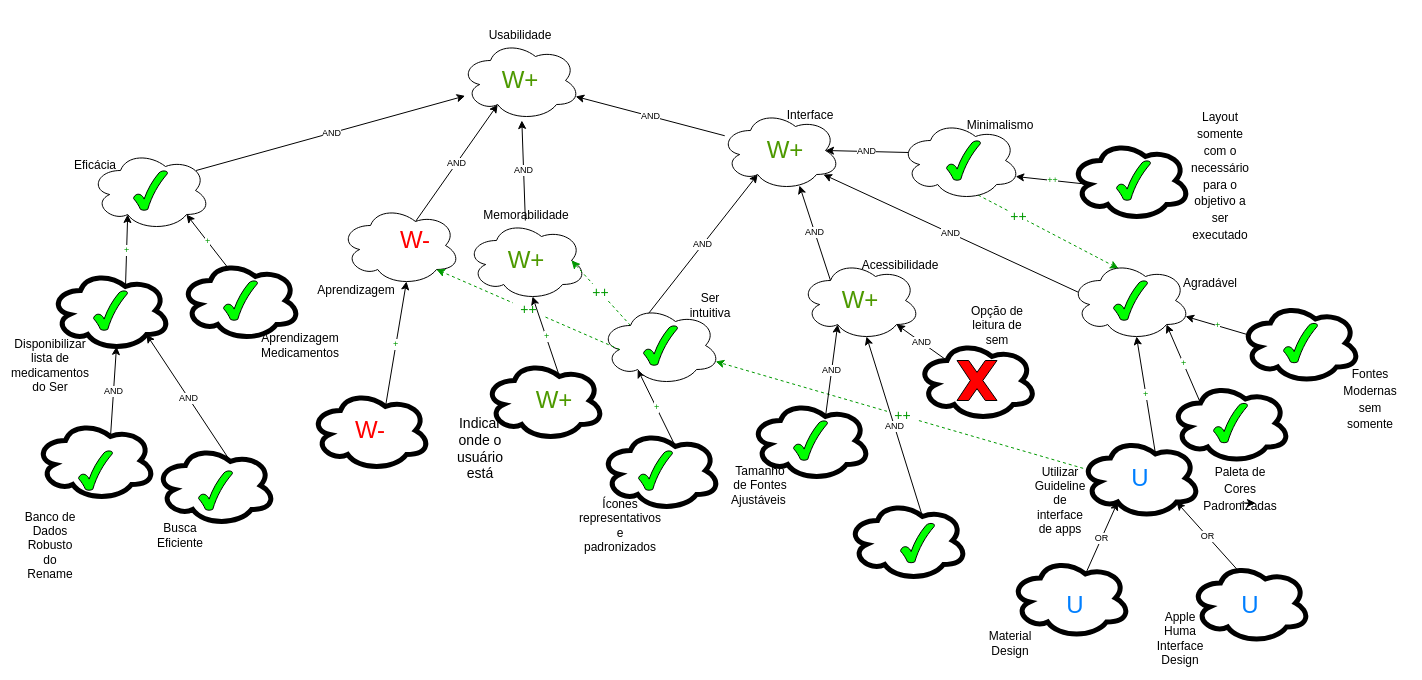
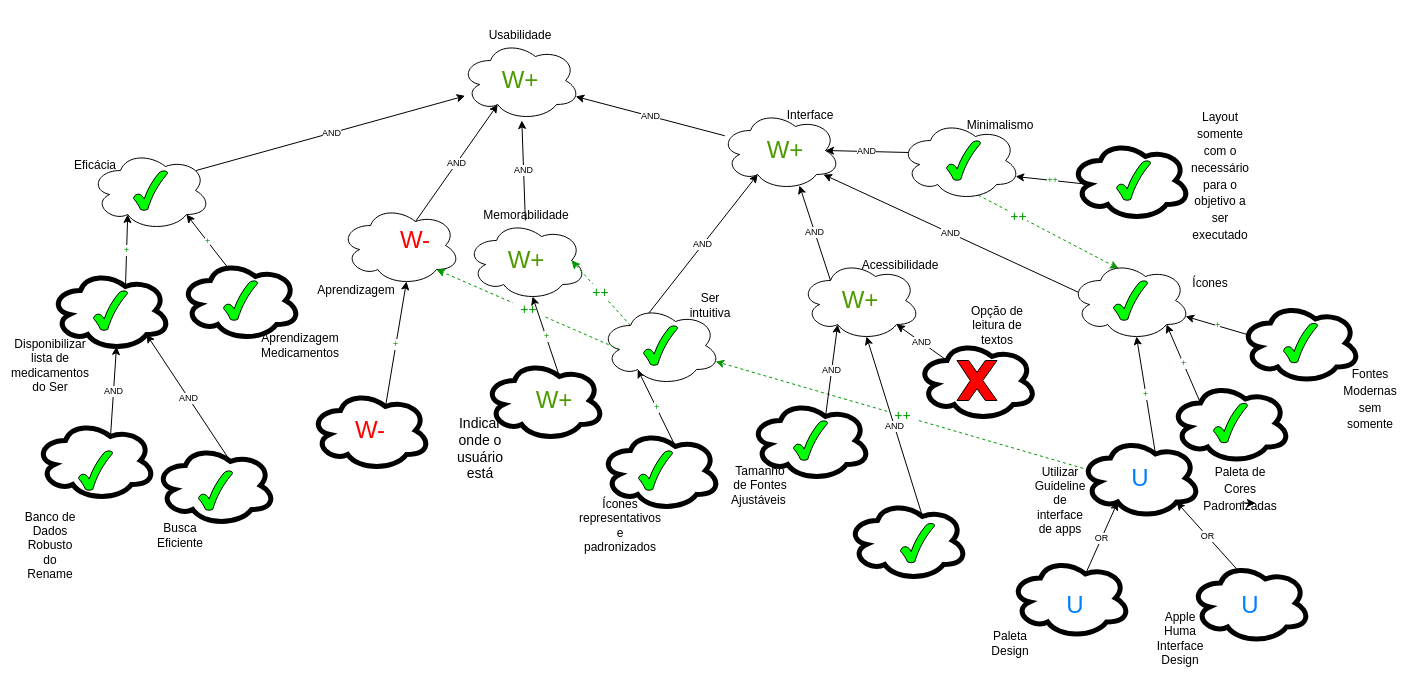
node "Agradável": label "Agradável" -> "Ícones"
node "Opção de leitura de sem": label "Opção de leitura de sem" -> "Opção de leitura de textos"
node "Material Design": label "Material Design" -> "Paleta Design"
